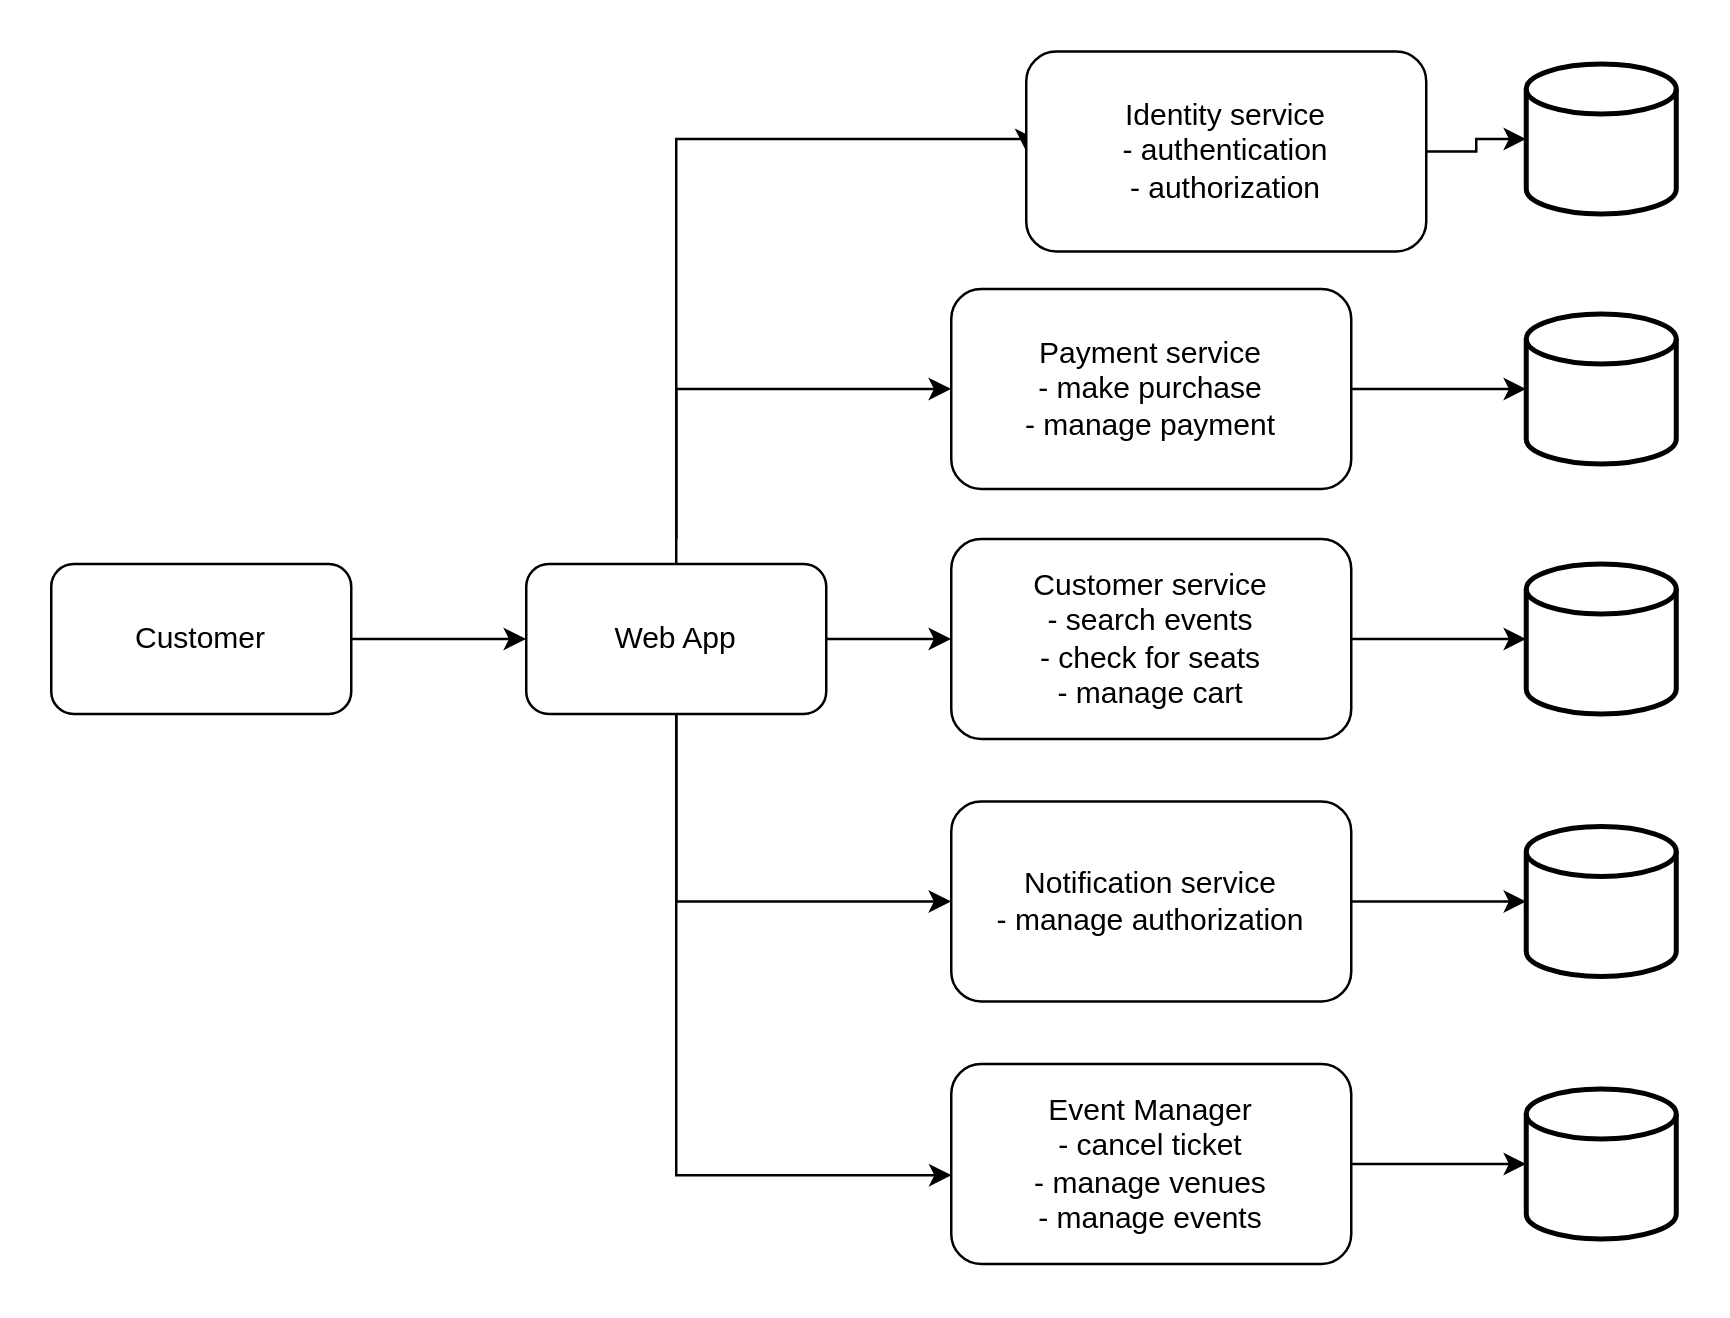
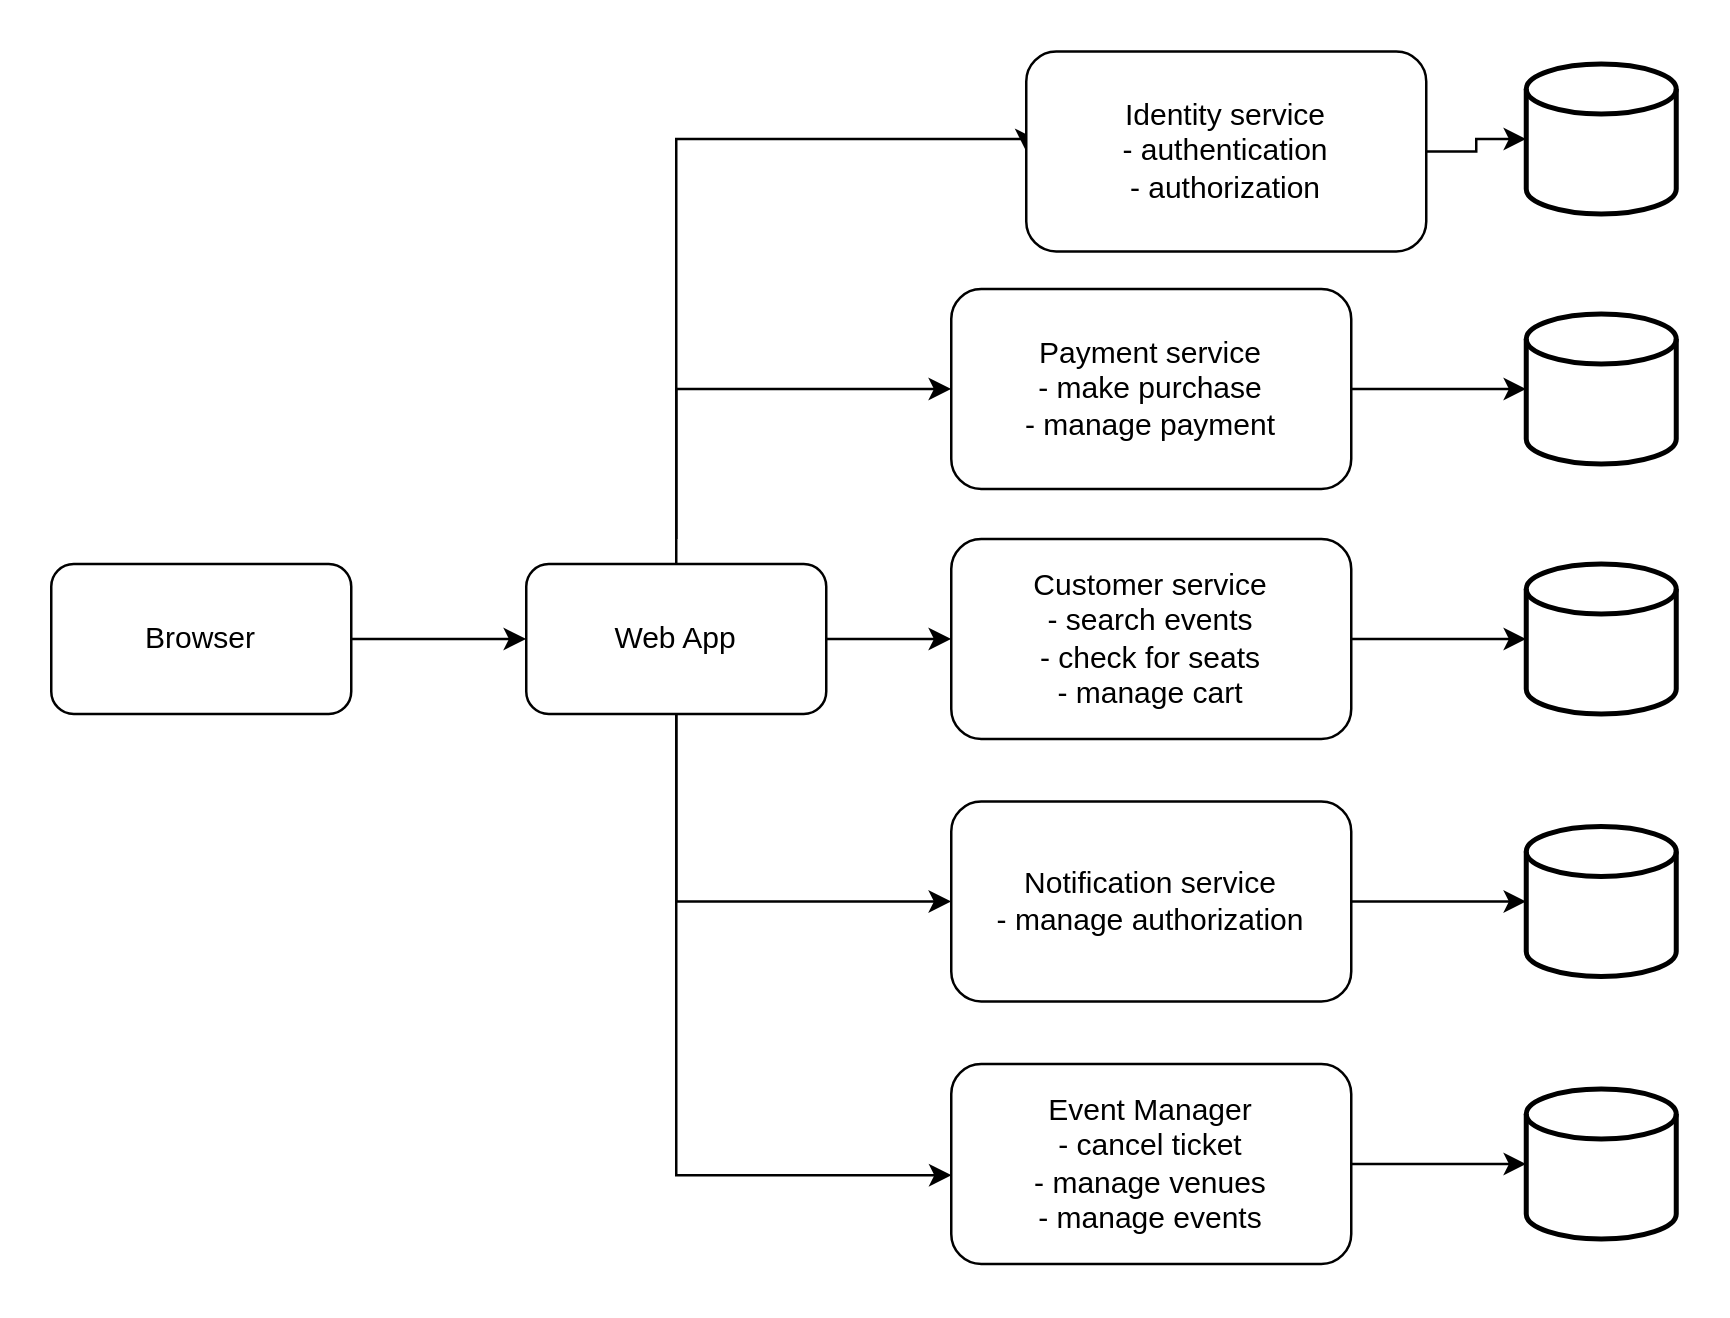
node "Customer": label "Customer" -> "Browser"
